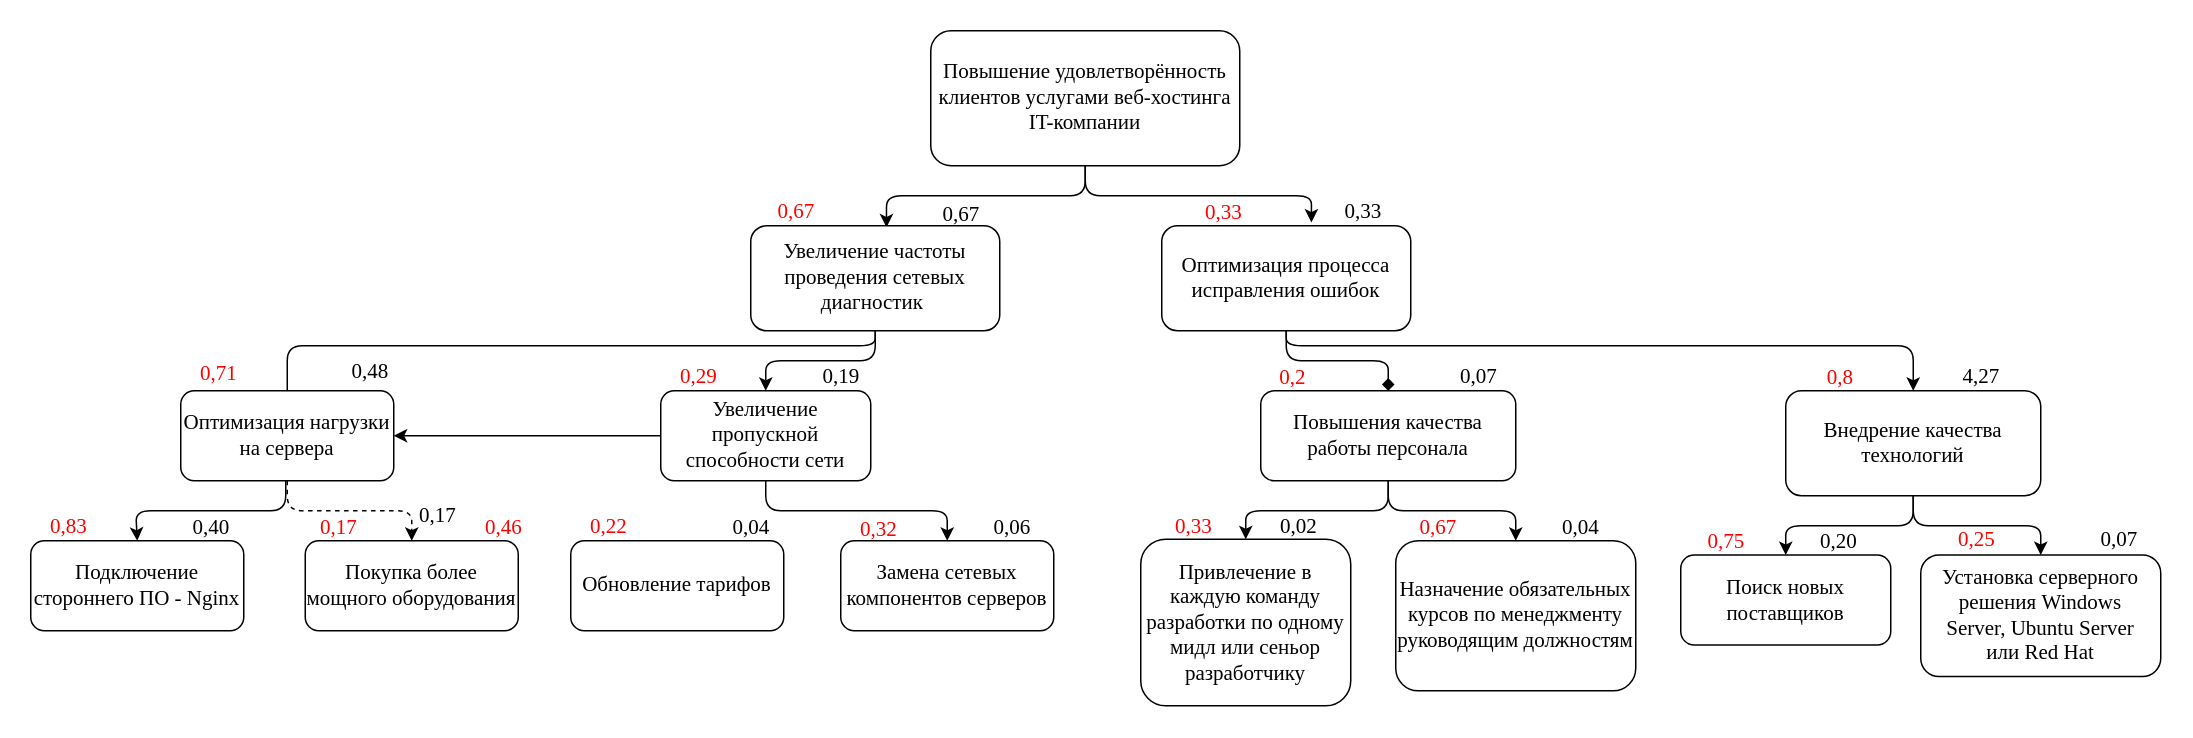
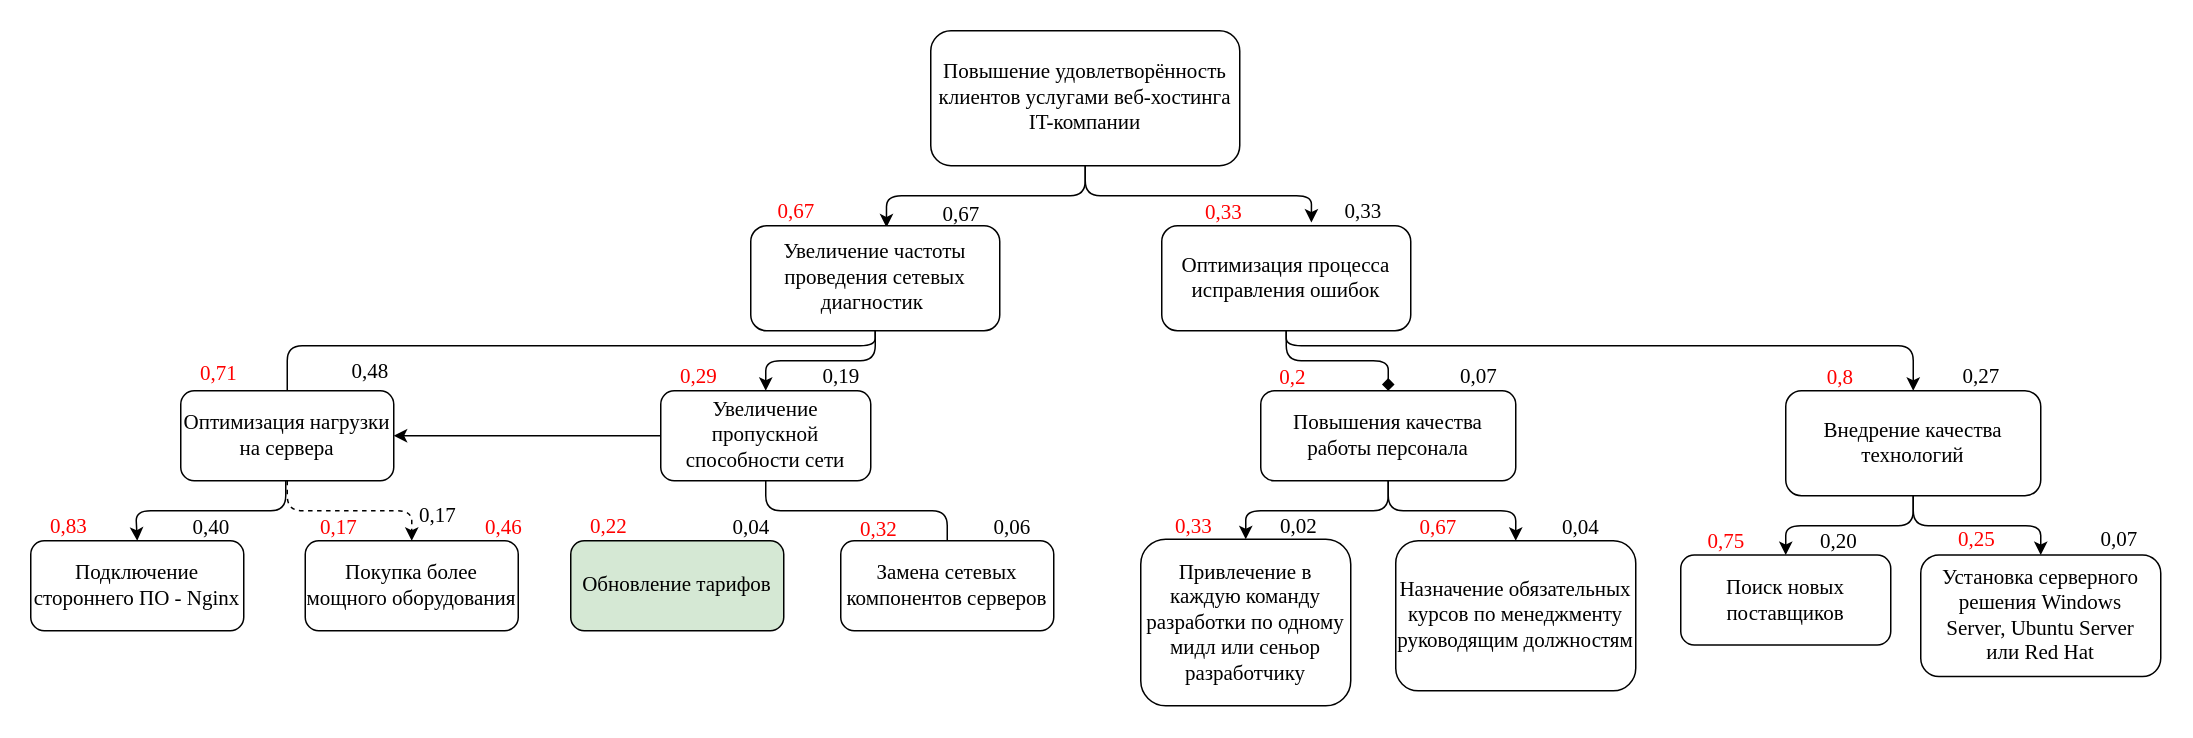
node "4,27": label "4,27" -> "0,27"
edge "Увеличение пропускной способности сети" -> "Замена сетевых компонентов серверов": arrowhead classic -> none
node "Обновление тарифов": fillcolor #ffffff -> #d5e8d4
